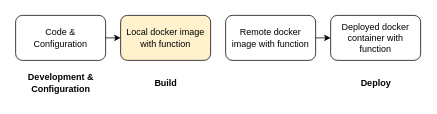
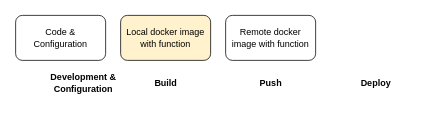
edge "Code & Configuration" -> "Local docker image with function": removed
edge "Remote docker image with function" -> "Deployed docker container with function": removed
node "Deployed docker container with function": removed
node "Development & Configuration": moved (60, 83) -> (83, 83)
node "Push": added
